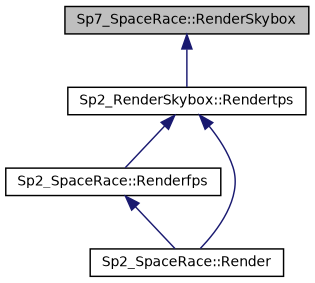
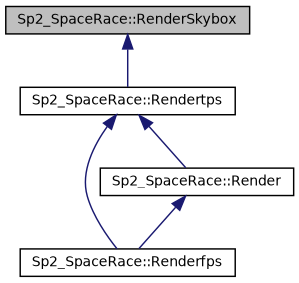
node "Sp7_SpaceRace::RenderSkybox": label "Sp7_SpaceRace::RenderSkybox" -> "Sp2_SpaceRace::RenderSkybox"
node "Sp2_RenderSkybox::Rendertps": label "Sp2_RenderSkybox::Rendertps" -> "Sp2_SpaceRace::Rendertps"
edge "Sp2_SpaceRace::Render" -> "Sp2_SpaceRace::Renderfps": reversed
